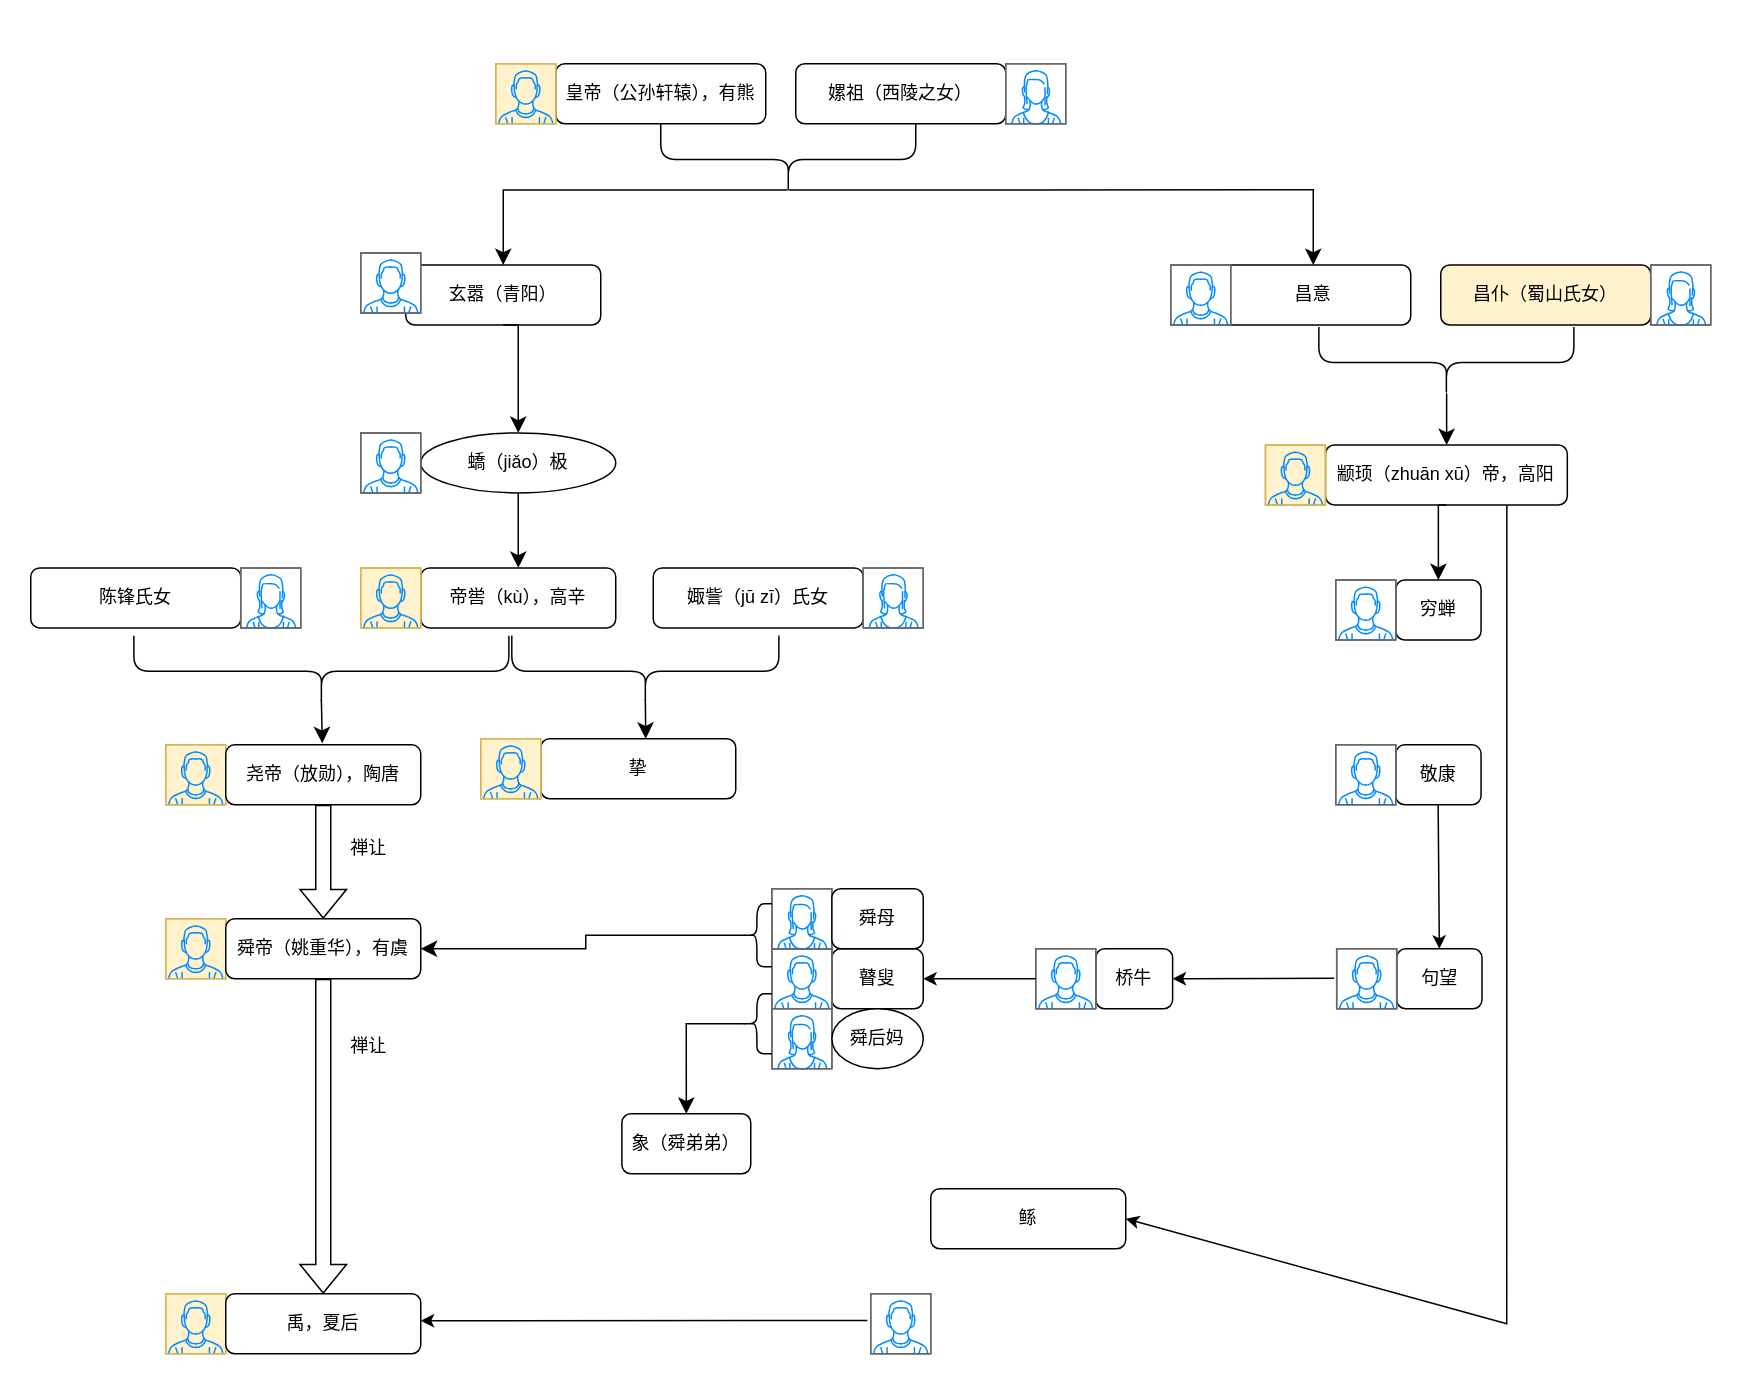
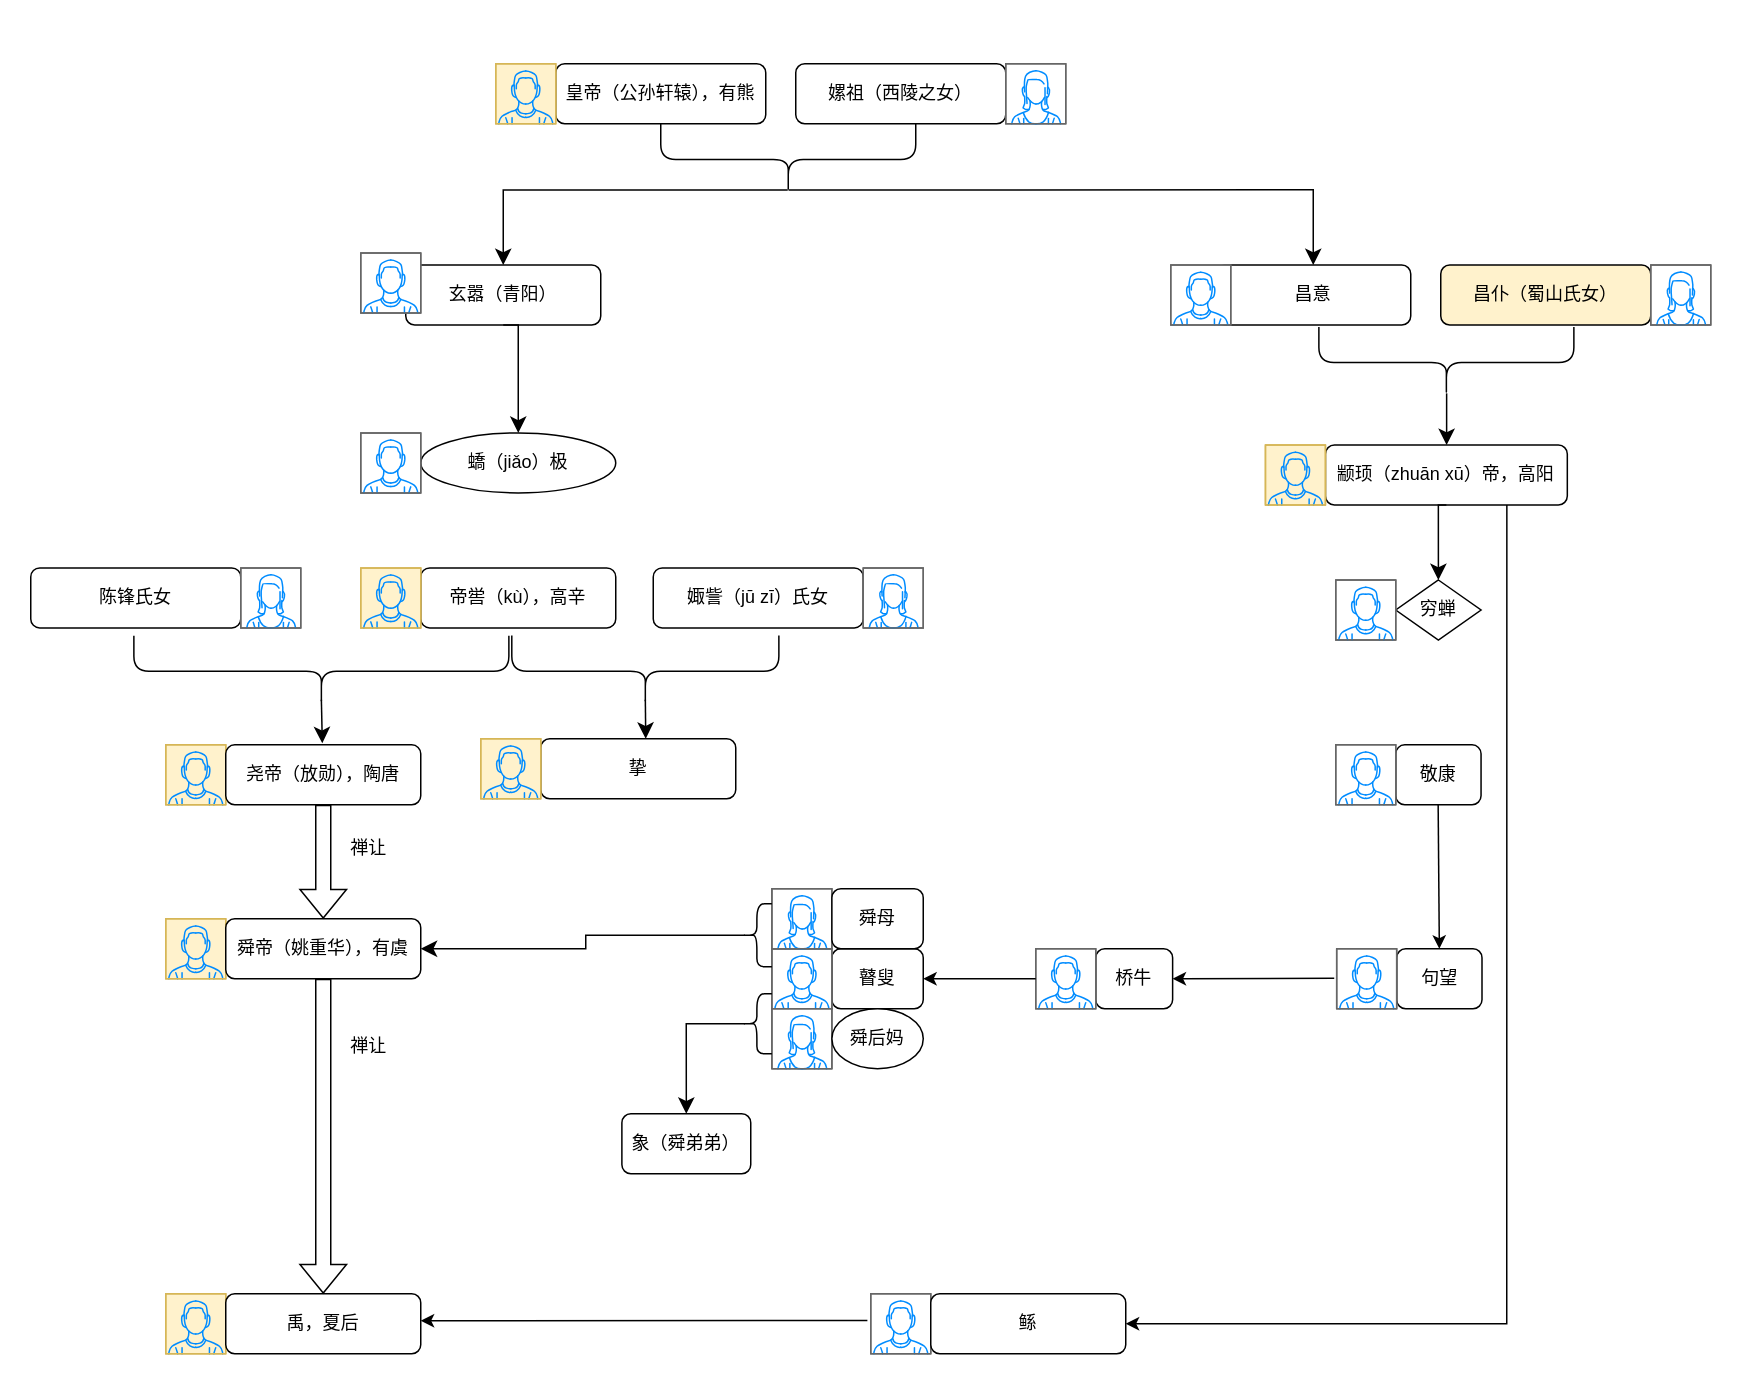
edge "蟜（jiǎo）极" -> "帝喾（kù），高辛": removed
node "穷蝉": shape rounded rectangle -> diamond
node "鲧": moved (1028, 1219) -> (1028, 1324)
